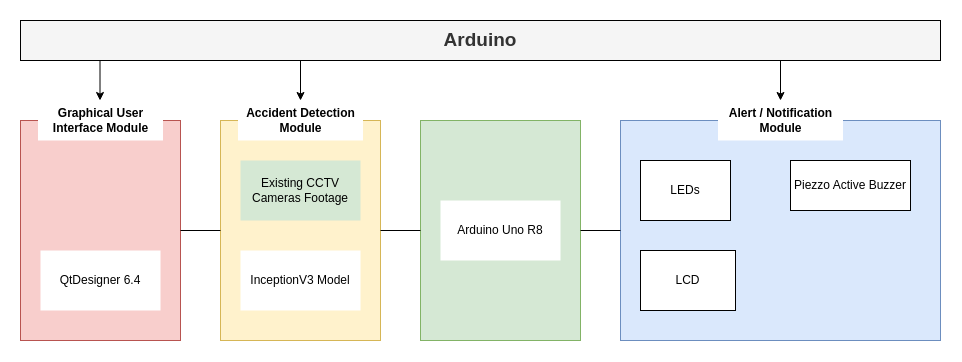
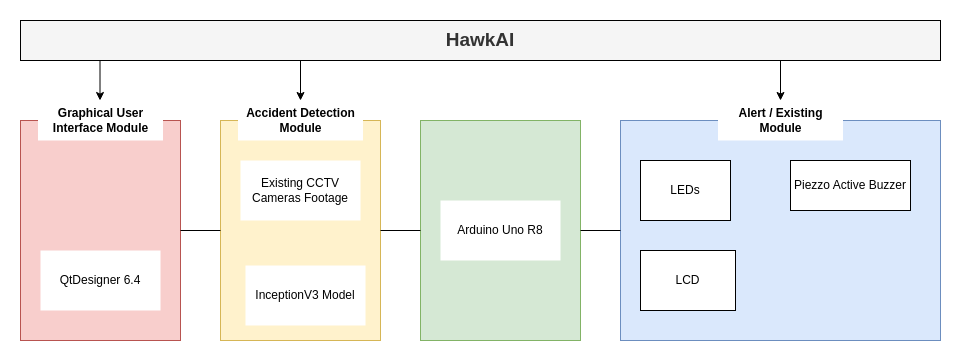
node "Arduino": label "Arduino" -> "HawkAI"
node "Alert / Notification Module": label "Alert / Notification Module" -> "Alert / Existing Module"
node "Existing CCTV Cameras Footage": fillcolor #d5e8d4 -> #ffffff
node "InceptionV3 Model": moved (301, 281) -> (306, 296)
